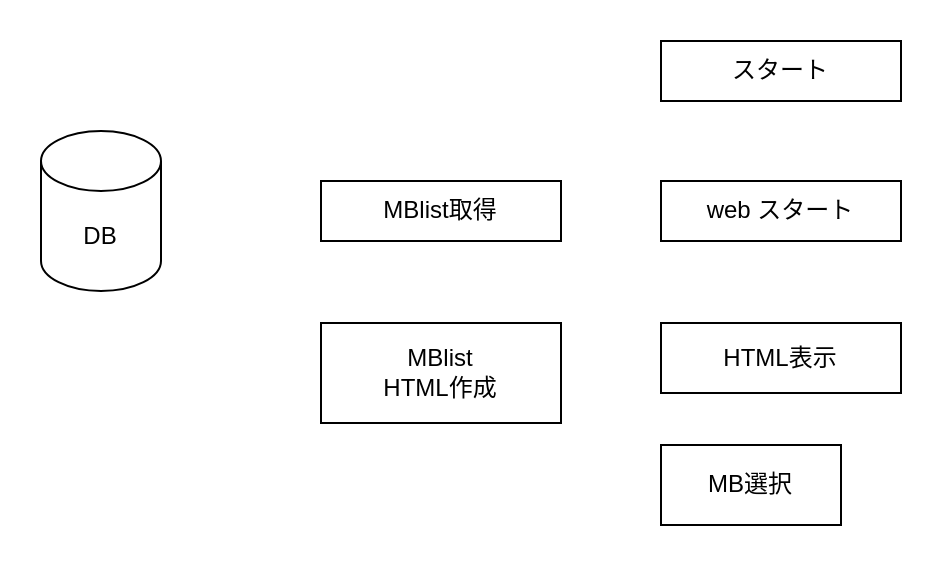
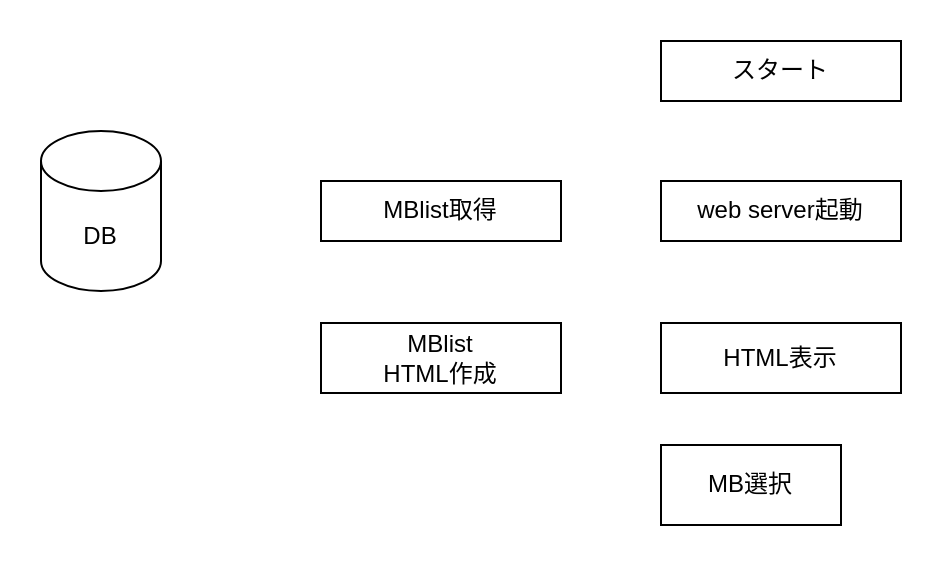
node "web スタート": label "web スタート" -> "web server起動"
node "MBlist HTML作成": size 240x100 -> 240x70
